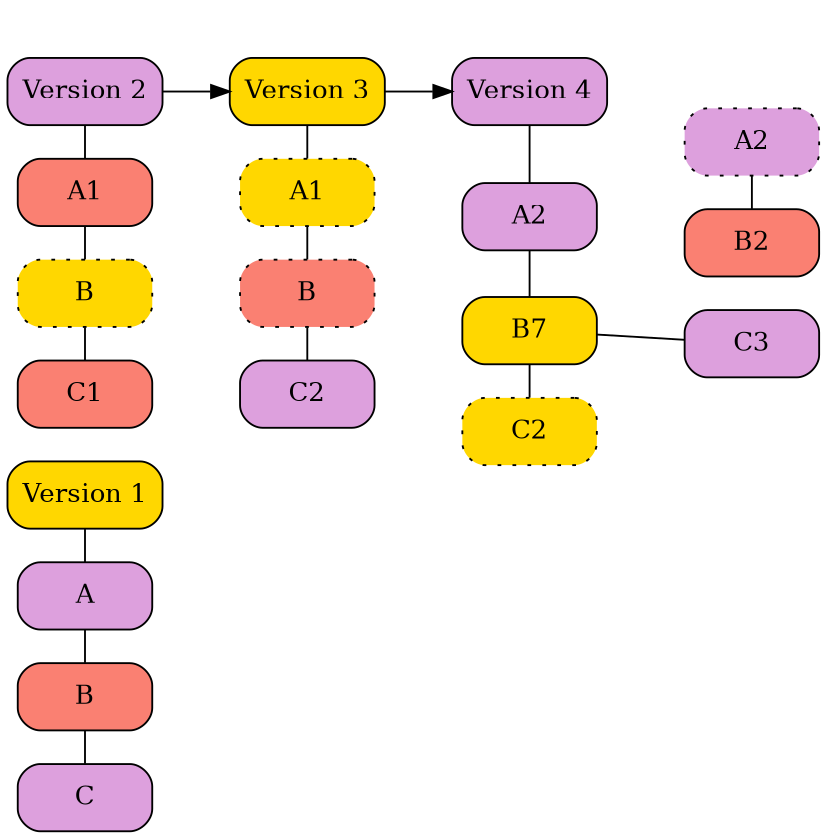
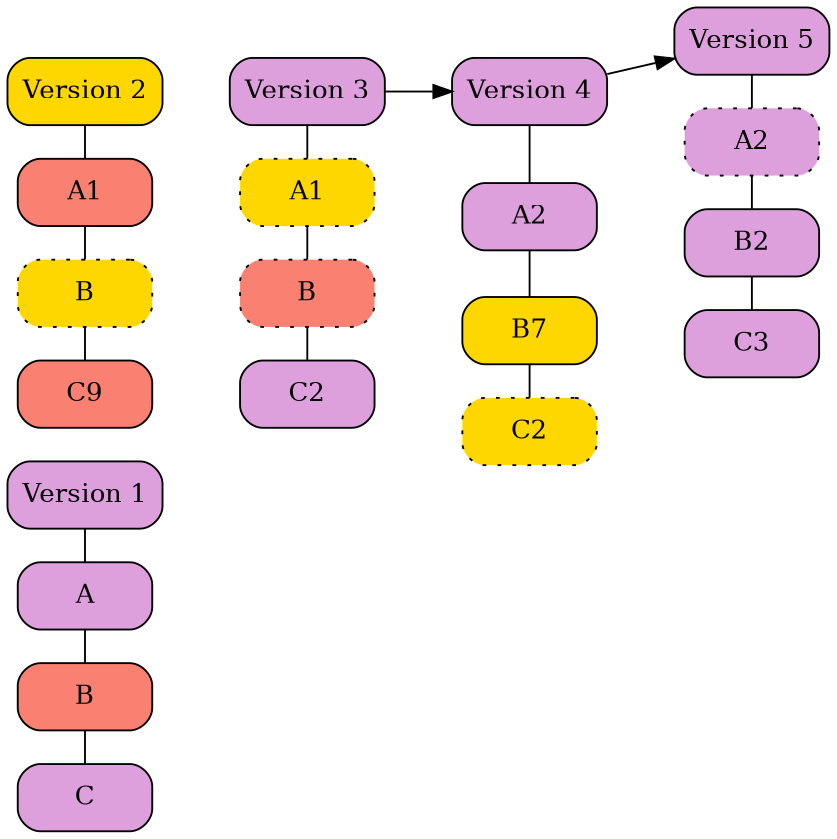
node "Version 5": added
node "Version 2": fillcolor plum -> gold
edge "Version 2" -- "Version 3": removed
node "Version 3": fillcolor gold -> plum
node "B2": fillcolor salmon -> plum
edge "B7" -- "C3": now "B2" -- "C3"
node "C1": label "C1" -> "C9"
node "Version 1": fillcolor gold -> plum
